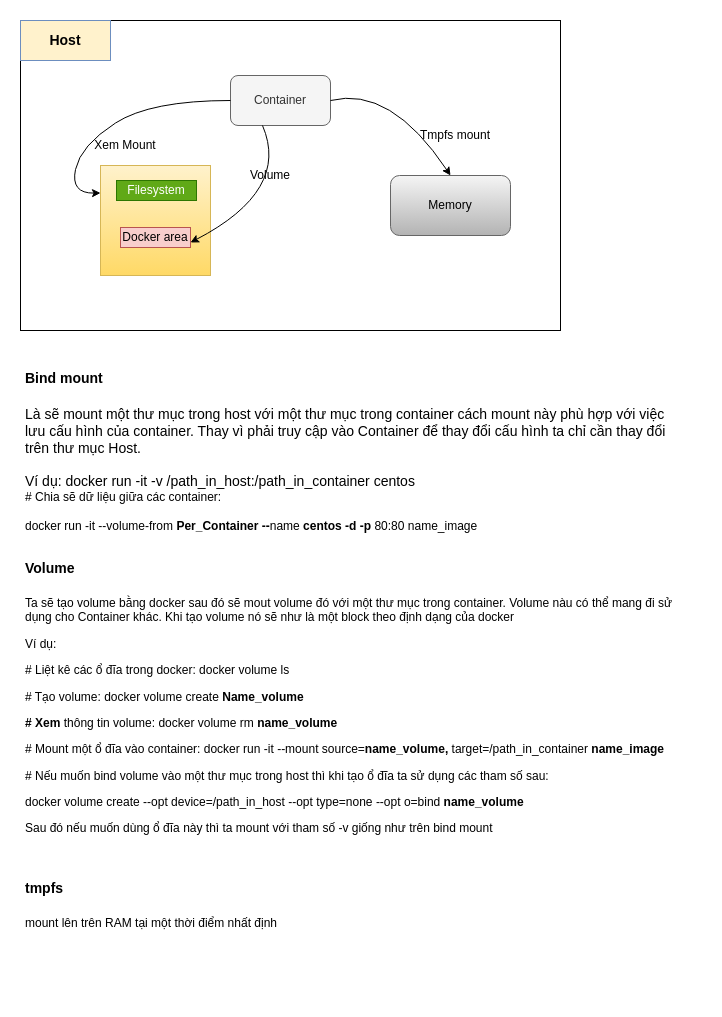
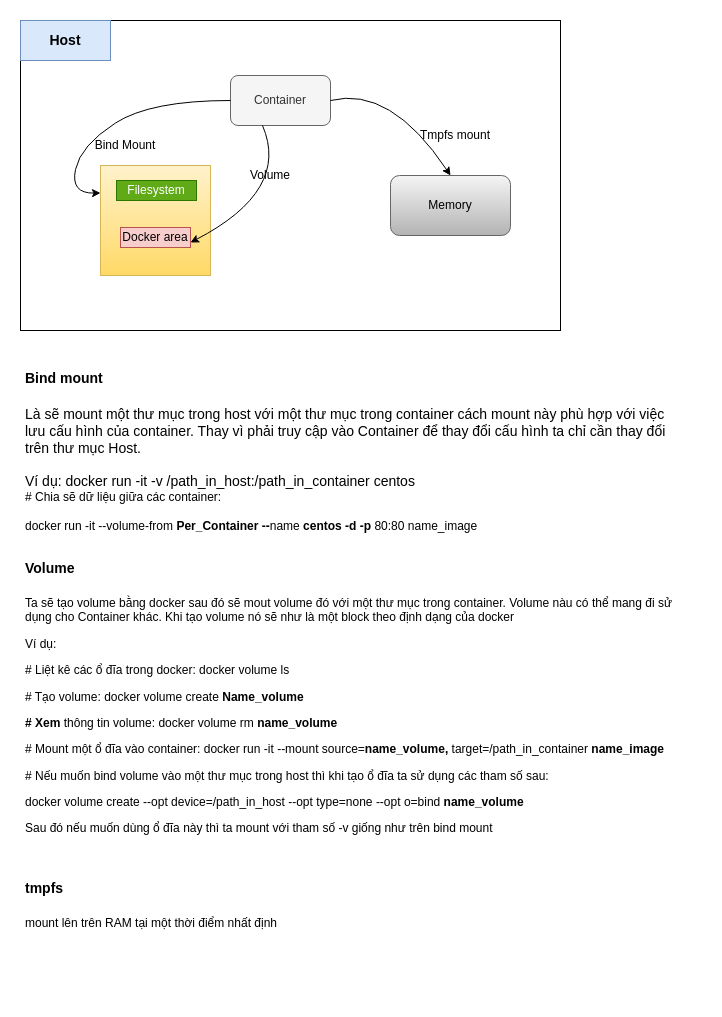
node "Host": fillcolor #fff2cc -> #dae8fc
node "Xem Mount": label "Xem Mount" -> "Bind Mount"
